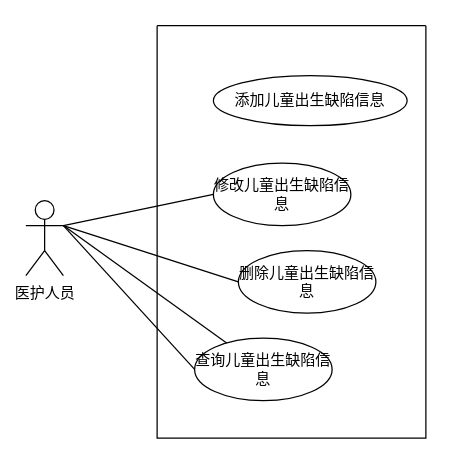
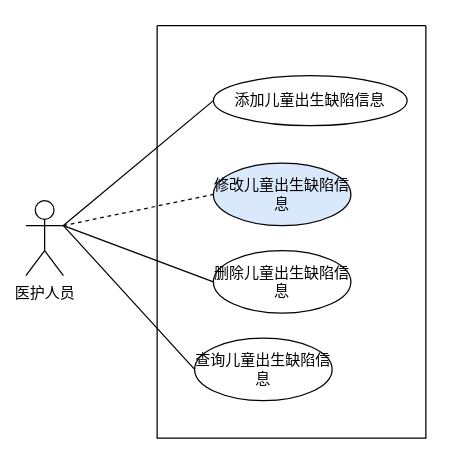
node "修改儿童出生缺陷信息": fillcolor #ffffff -> #dae8fc
edge "修改儿童出生缺陷信息" -- "医护人员": style solid -> dashed
node "删除儿童出生缺陷信息": moved (307, 282) -> (282, 282)
edge "医护人员" -- "查询儿童出生缺陷信息": now "医护人员" -- "添加儿童出生缺陷信息"
